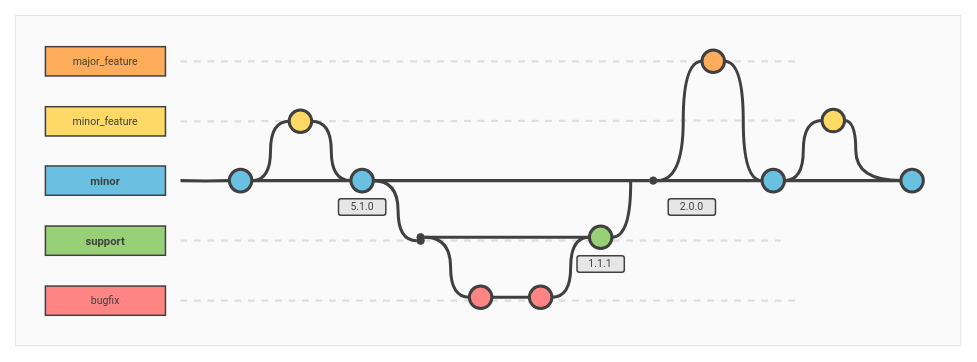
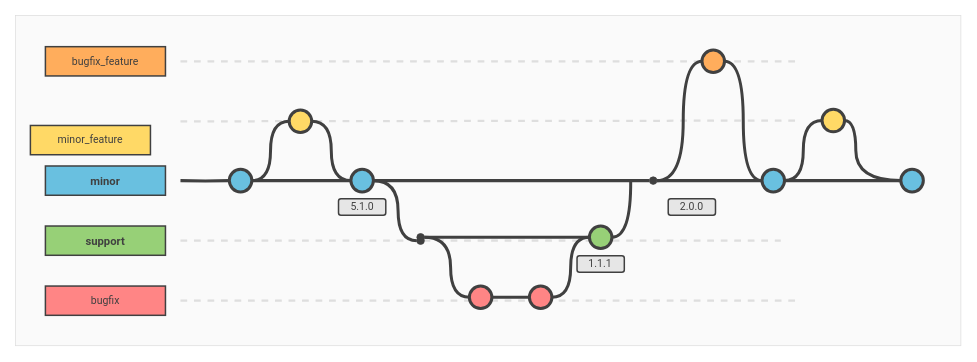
node "major_feature": label "major_feature" -> "bugfix_feature"
node "minor_feature": moved (105, 121) -> (90, 140)
